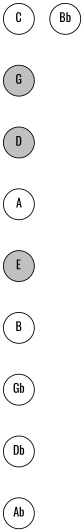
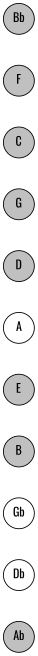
node "C": fillcolor white -> gray
node "Bb": fillcolor white -> gray
node "F": added
node "B": fillcolor white -> gray
node "Ab": fillcolor white -> gray
